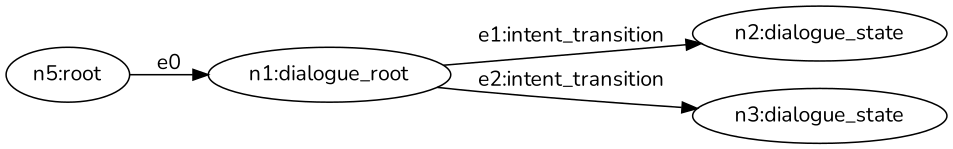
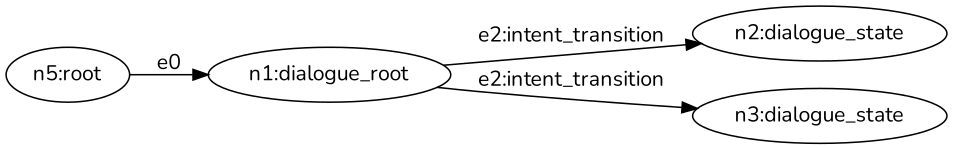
edge "n1:dialogue_root" -> "n2:dialogue_state": label "e1:intent_transition" -> "e2:intent_transition"
